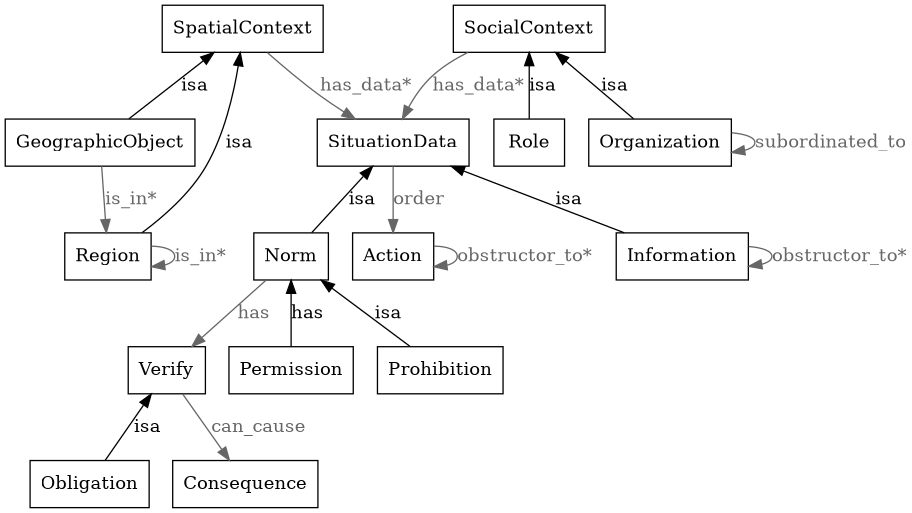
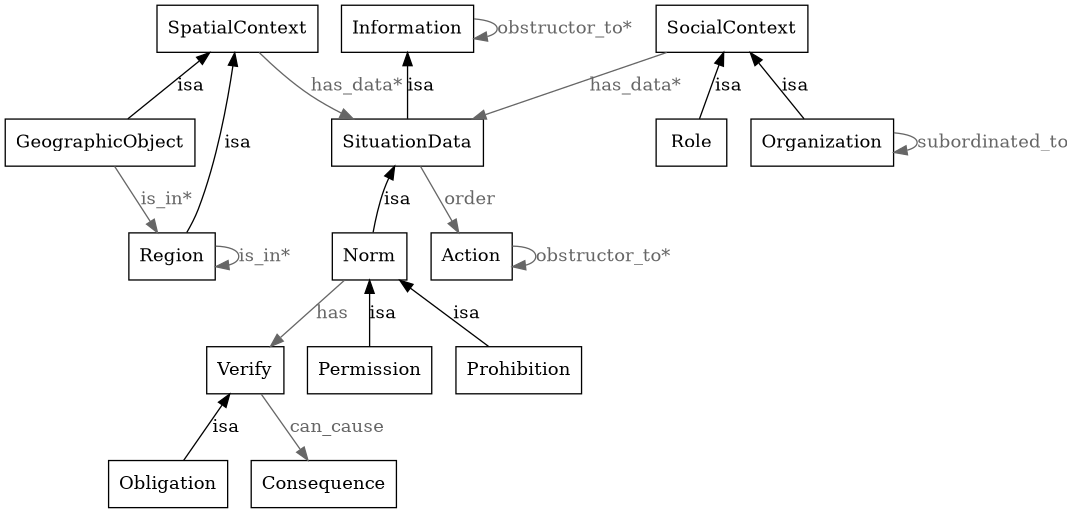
edge "Information" -> "SituationData": reversed
edge "Permission" -> "Norm": label "has" -> "isa"
